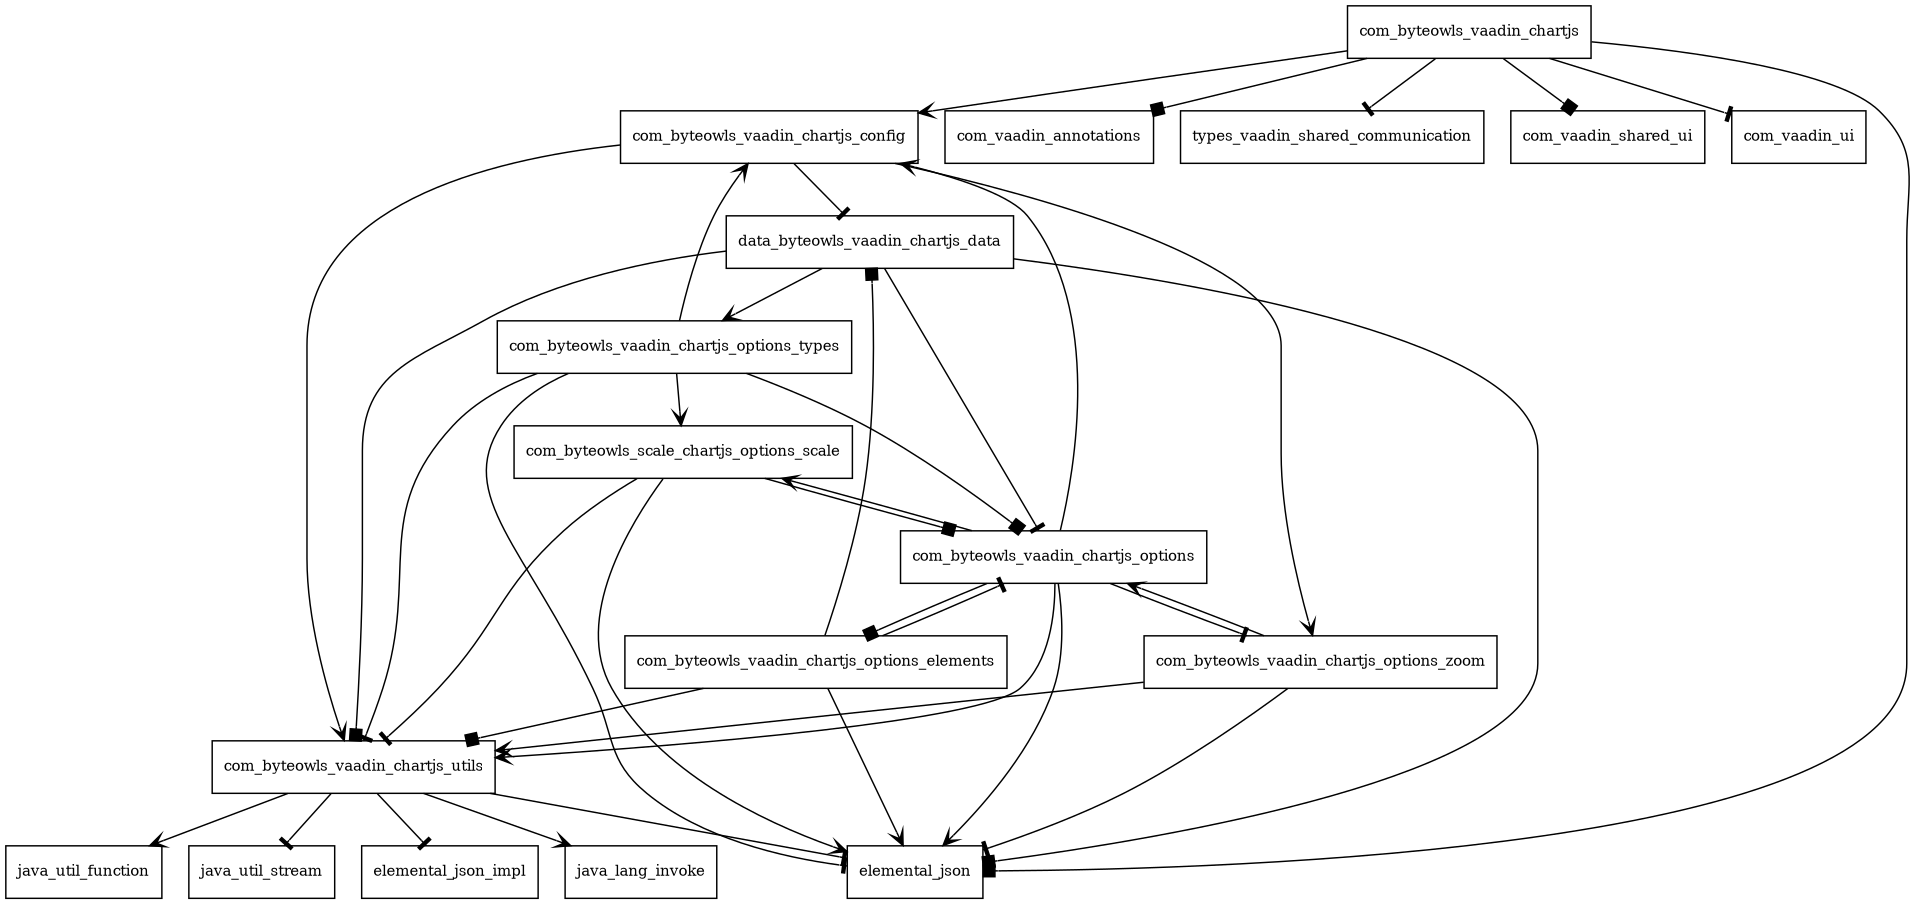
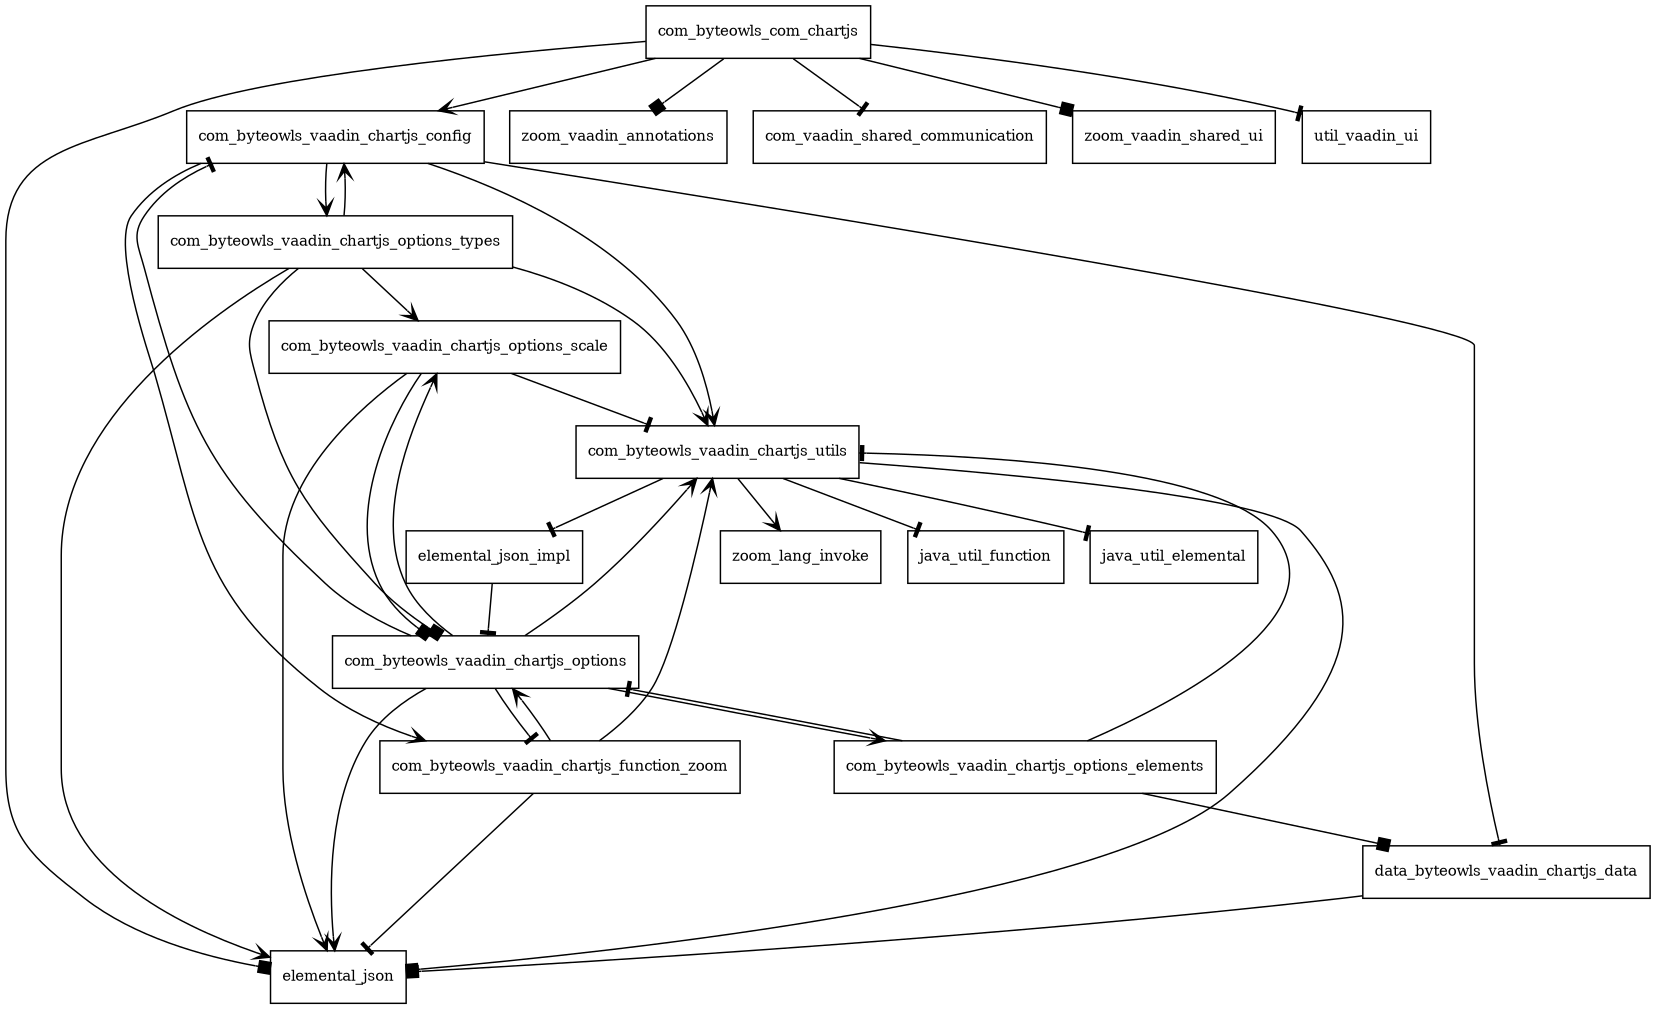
node "com_byteowls_vaadin_chartjs": label "com_byteowls_vaadin_chartjs" -> "com_byteowls_com_chartjs"
node "com_vaadin_annotations": label "com_vaadin_annotations" -> "zoom_vaadin_annotations"
node "types_vaadin_shared_communication": label "types_vaadin_shared_communication" -> "com_vaadin_shared_communication"
node "com_vaadin_shared_ui": label "com_vaadin_shared_ui" -> "zoom_vaadin_shared_ui"
node "com_vaadin_ui": label "com_vaadin_ui" -> "util_vaadin_ui"
edge "data_byteowls_vaadin_chartjs_data" -> "com_byteowls_vaadin_chartjs_options_types": now "com_byteowls_vaadin_chartjs_config" -> "com_byteowls_vaadin_chartjs_options_types"
edge "com_byteowls_vaadin_chartjs_options" -> "com_byteowls_vaadin_chartjs_config": arrowhead vee -> tee
edge "data_byteowls_vaadin_chartjs_data" -> "com_byteowls_vaadin_chartjs_utils": removed
edge "data_byteowls_vaadin_chartjs_data" -> "com_byteowls_vaadin_chartjs_options": now "elemental_json_impl" -> "com_byteowls_vaadin_chartjs_options"
node "com_byteowls_scale_chartjs_options_scale": label "com_byteowls_scale_chartjs_options_scale" -> "com_byteowls_vaadin_chartjs_options_scale"
edge "com_byteowls_vaadin_chartjs_options_types" -> "com_byteowls_vaadin_chartjs_utils": arrowhead tee -> vee
edge "com_byteowls_vaadin_chartjs_options" -> "com_byteowls_vaadin_chartjs_options_elements": arrowhead box -> vee
node "com_byteowls_vaadin_chartjs_options_zoom": label "com_byteowls_vaadin_chartjs_options_zoom" -> "com_byteowls_vaadin_chartjs_function_zoom"
edge "com_byteowls_vaadin_chartjs_options_types" -> "elemental_json": arrowhead tee -> vee
edge "com_byteowls_vaadin_chartjs_options_elements" -> "com_byteowls_vaadin_chartjs_utils": arrowhead box -> tee
edge "com_byteowls_vaadin_chartjs_options_elements" -> "elemental_json": removed
edge "com_byteowls_vaadin_chartjs_utils" -> "java_util_function": arrowhead vee -> tee
edge "com_byteowls_vaadin_chartjs_utils" -> "elemental_json": arrowhead tee -> box
node "java_util_stream": label "java_util_stream" -> "java_util_elemental"
node "java_lang_invoke": label "java_lang_invoke" -> "zoom_lang_invoke"
